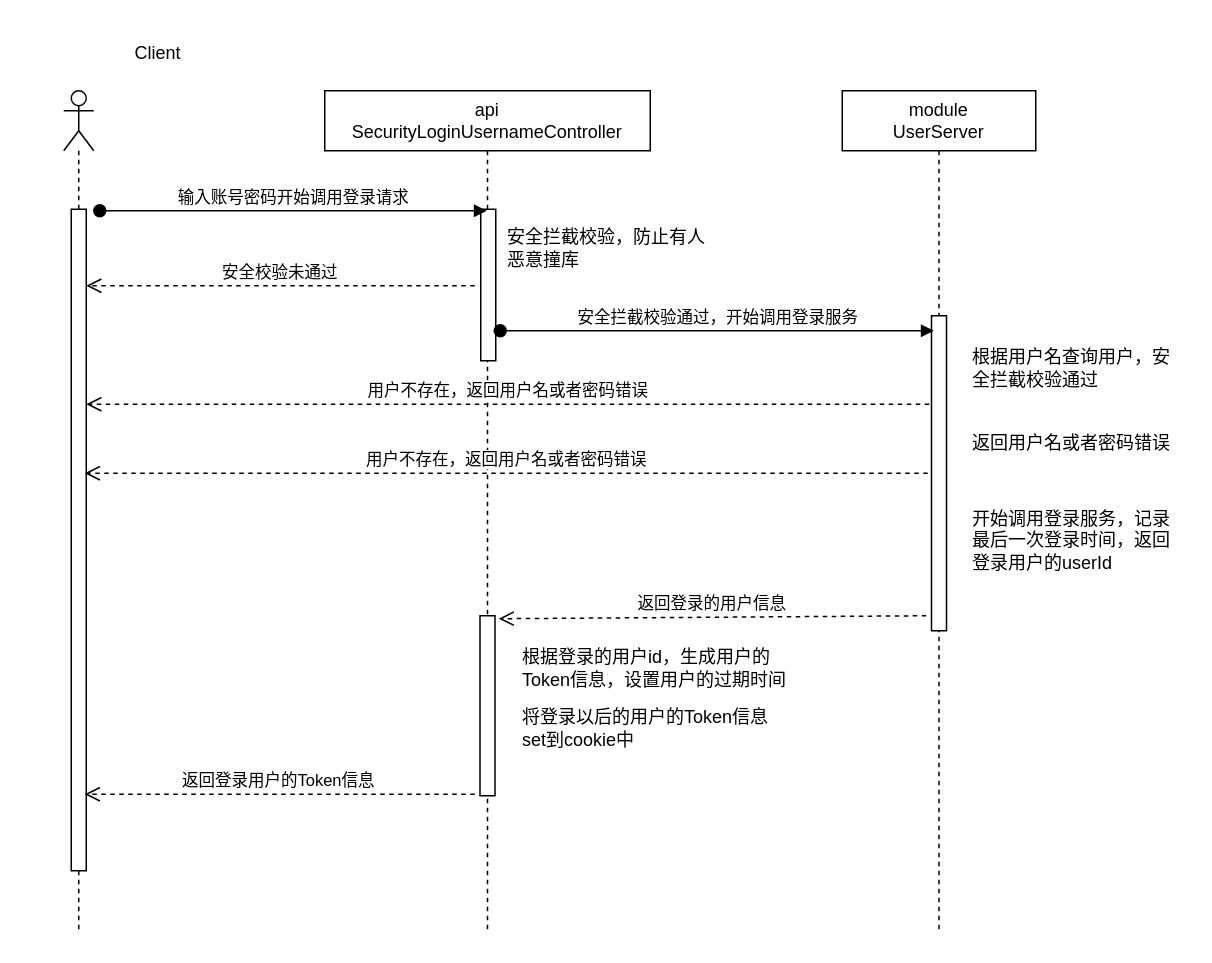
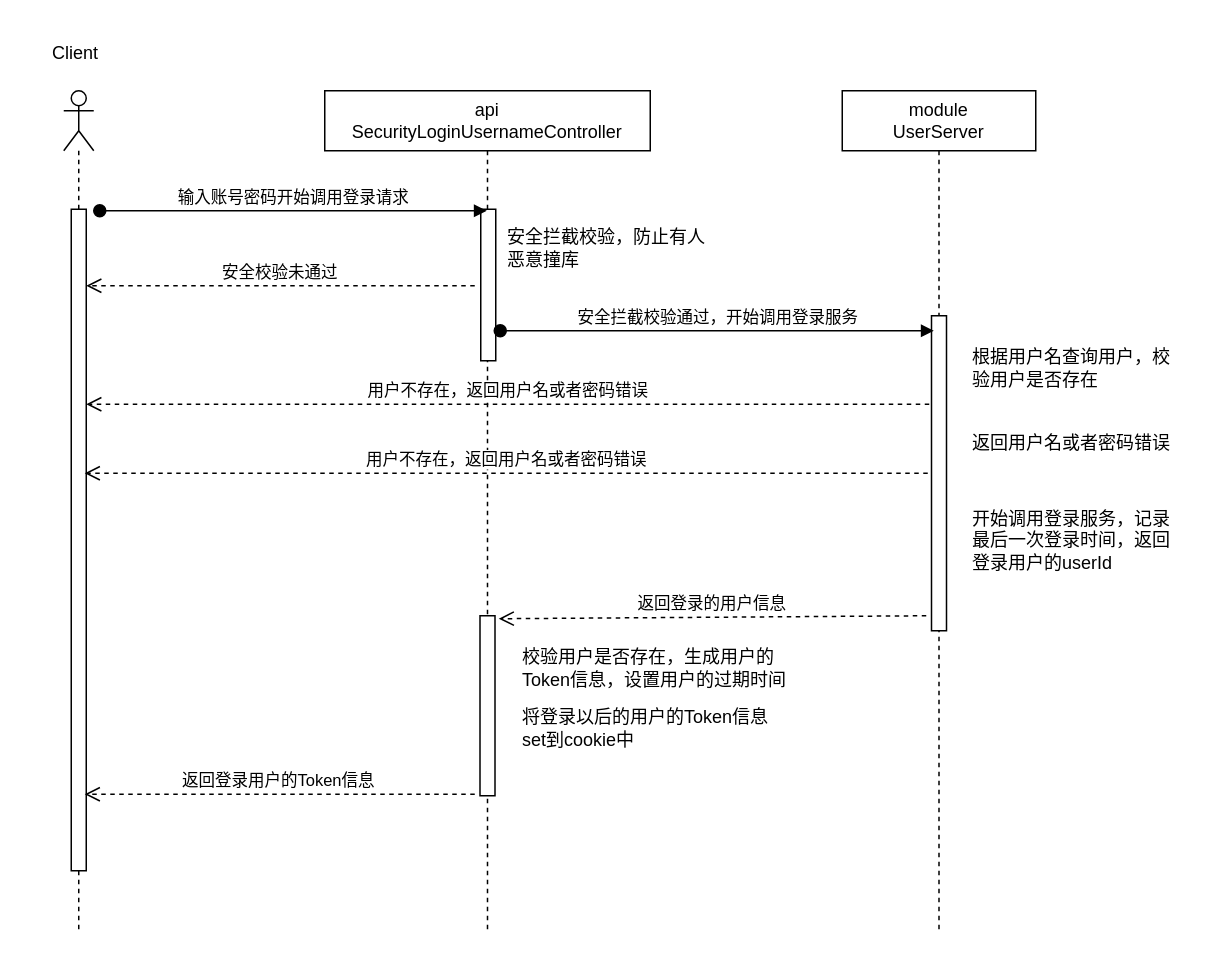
node "Client": moved (158, 53) -> (76, 53)
node "根据用户名查询用户，安全拦截校验通过": label "根据用户名查询用户，安全拦截校验通过" -> "根据用户名查询用户，校验用户是否存在"
node "根据登录的用户id，生成用户的Token信息，设置用户的过期时间": label "根据登录的用户id，生成用户的Token信息，设置用户的过期时间" -> "校验用户是否存在，生成用户的Token信息，设置用户的过期时间"
